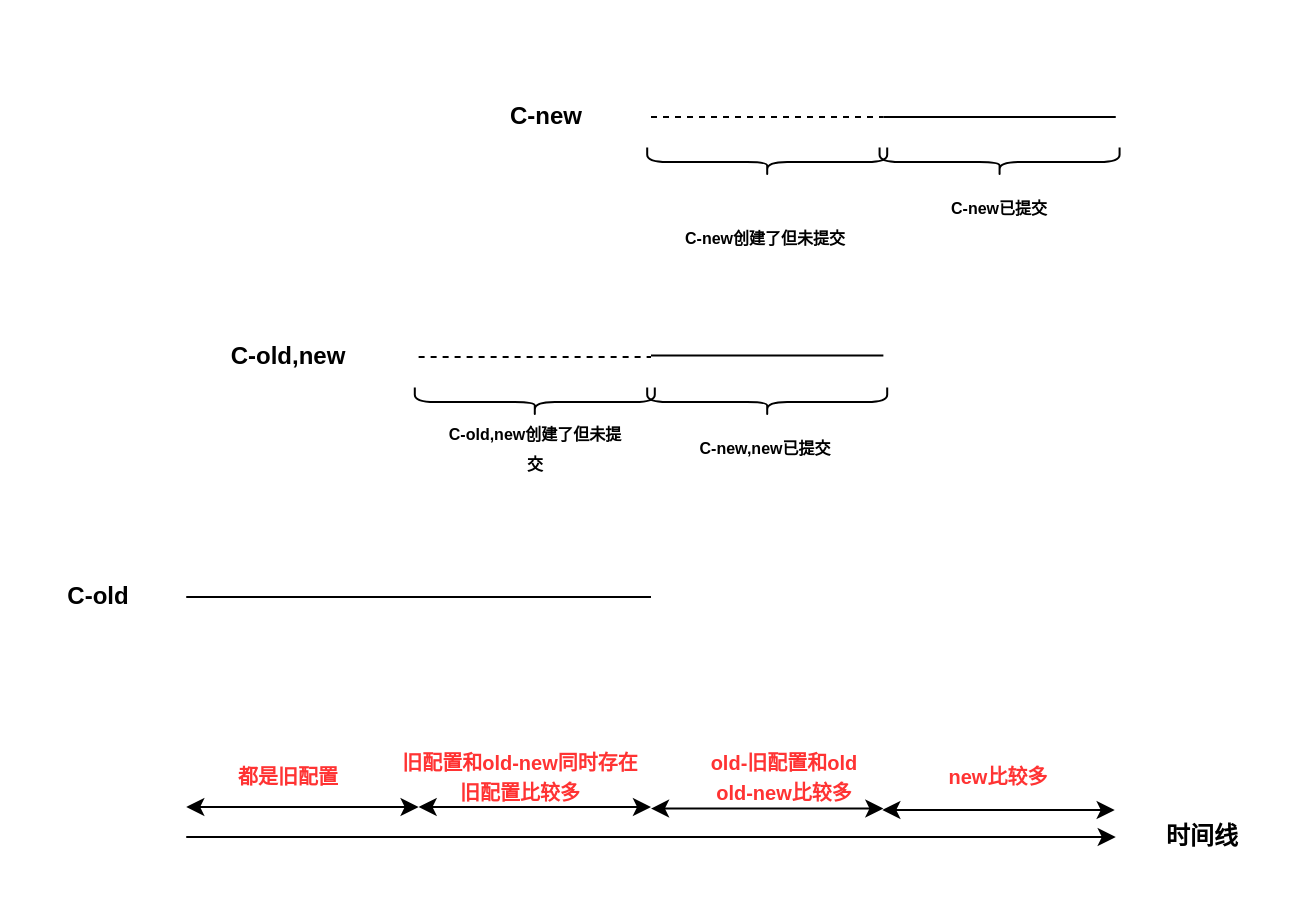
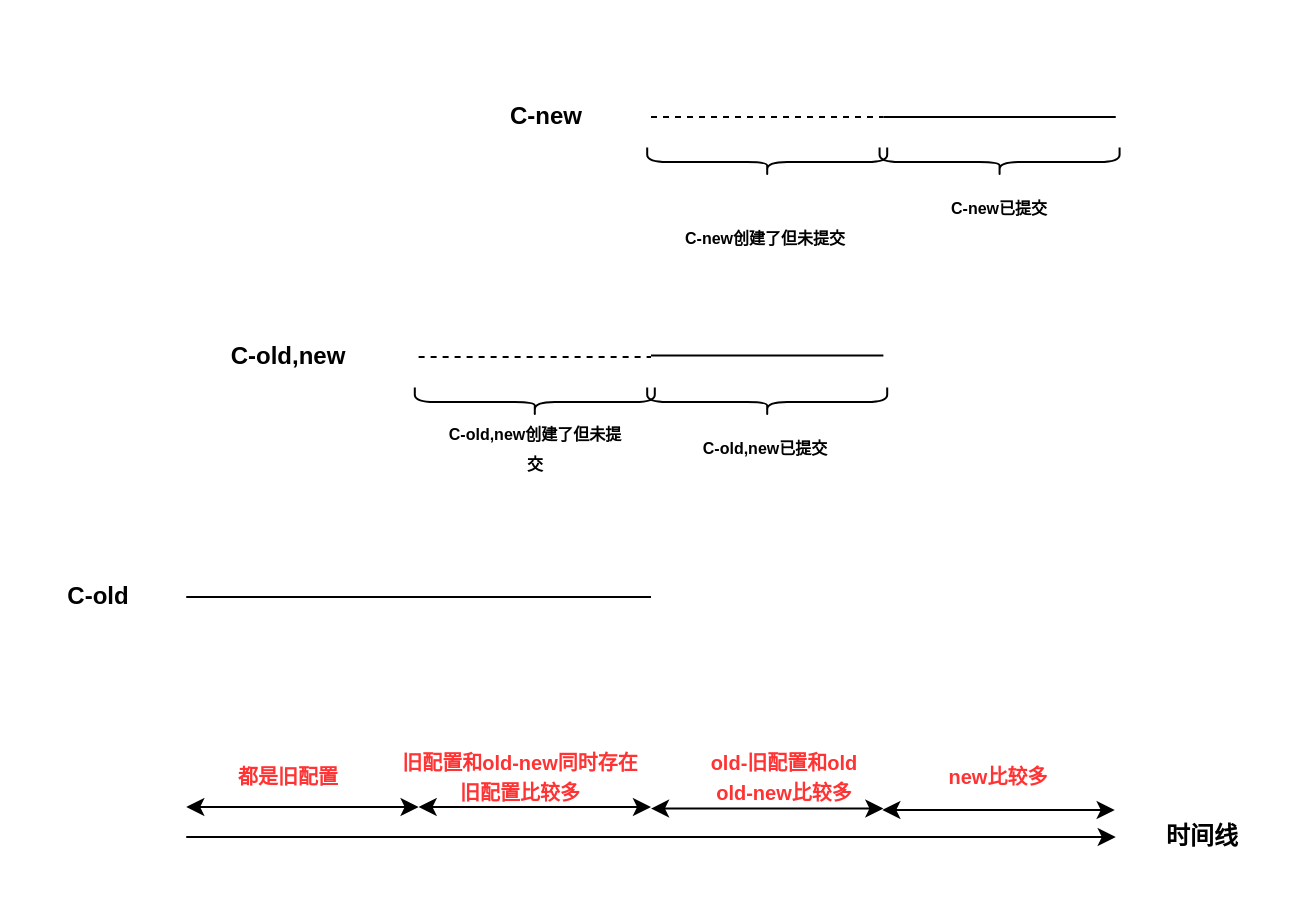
node "C-new,new已提交": label "C-new,new已提交" -> "C-old,new已提交"
